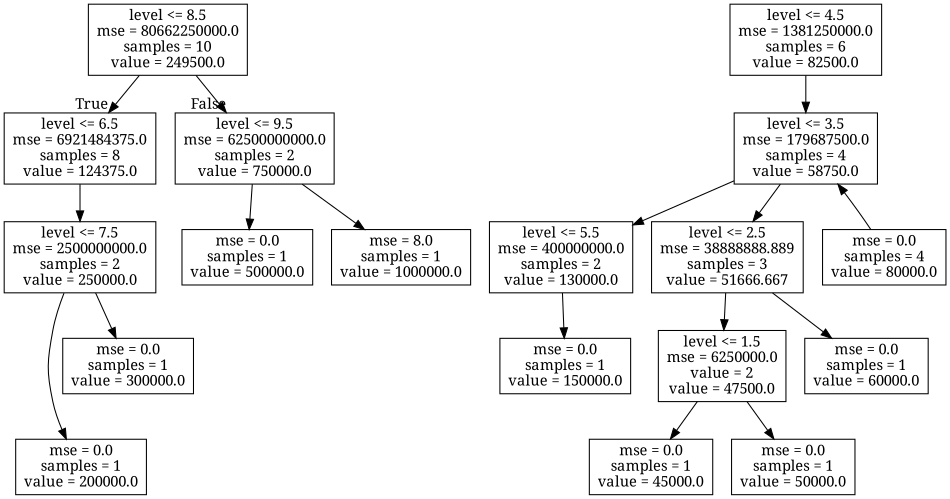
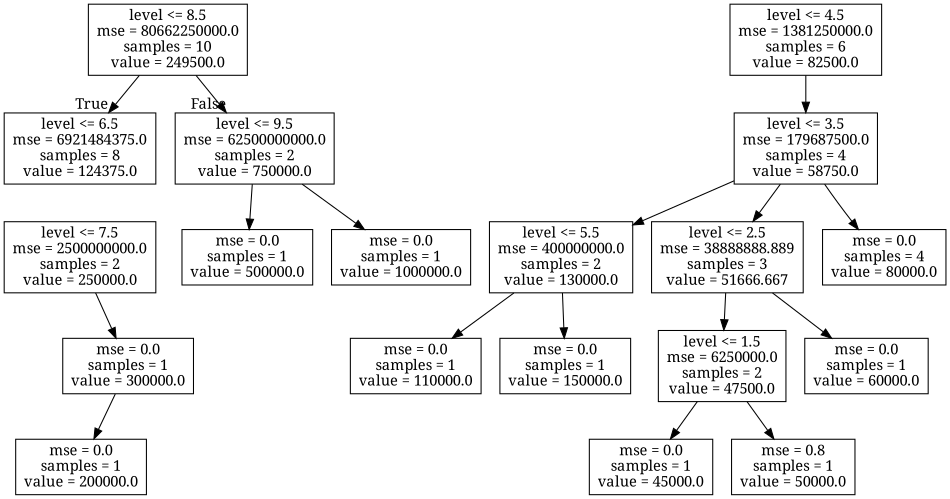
edge "level <= 6.5 mse = 6921484375.0 samples = 8 value = 124375.0" -> "level <= 7.5 mse = 2500000000.0 samples = 2 value = 250000.0": removed
edge "mse = 0.0 samples = 4 value = 80000.0" -> "level <= 3.5 mse = 179687500.0 samples = 4 value = 58750.0": reversed
node "mse = 8.0 samples = 1 value = 1000000.0": label "mse = 8.0 samples = 1 value = 1000000.0" -> "mse = 0.0 samples = 1 value = 1000000.0"
edge "level <= 7.5 mse = 2500000000.0 samples = 2 value = 250000.0" -> "mse = 0.0 samples = 1 value = 200000.0": now "mse = 0.0 samples = 1 value = 300000.0" -> "mse = 0.0 samples = 1 value = 200000.0"
node "mse = 0.0 samples = 1 value = 110000.0": added
node "level <= 1.5 mse = 6250000.0 value = 2 value = 47500.0": label "level <= 1.5 mse = 6250000.0 value = 2 value = 47500.0" -> "level <= 1.5 mse = 6250000.0 samples = 2 value = 47500.0"
node "mse = 0.0 samples = 1 value = 50000.0": label "mse = 0.0 samples = 1 value = 50000.0" -> "mse = 0.8 samples = 1 value = 50000.0"
